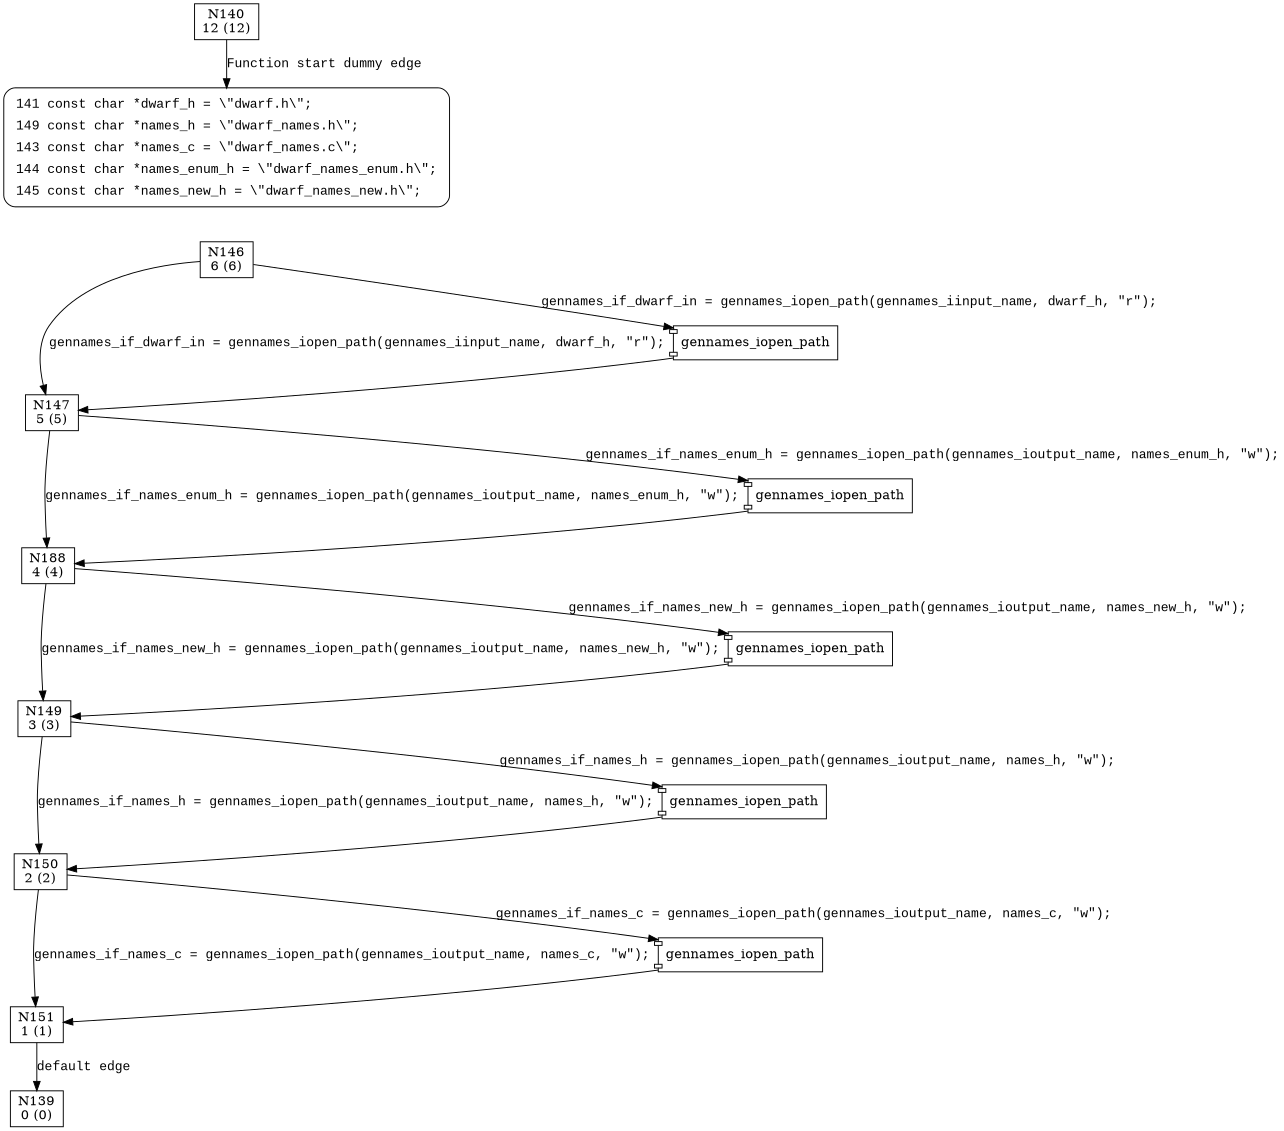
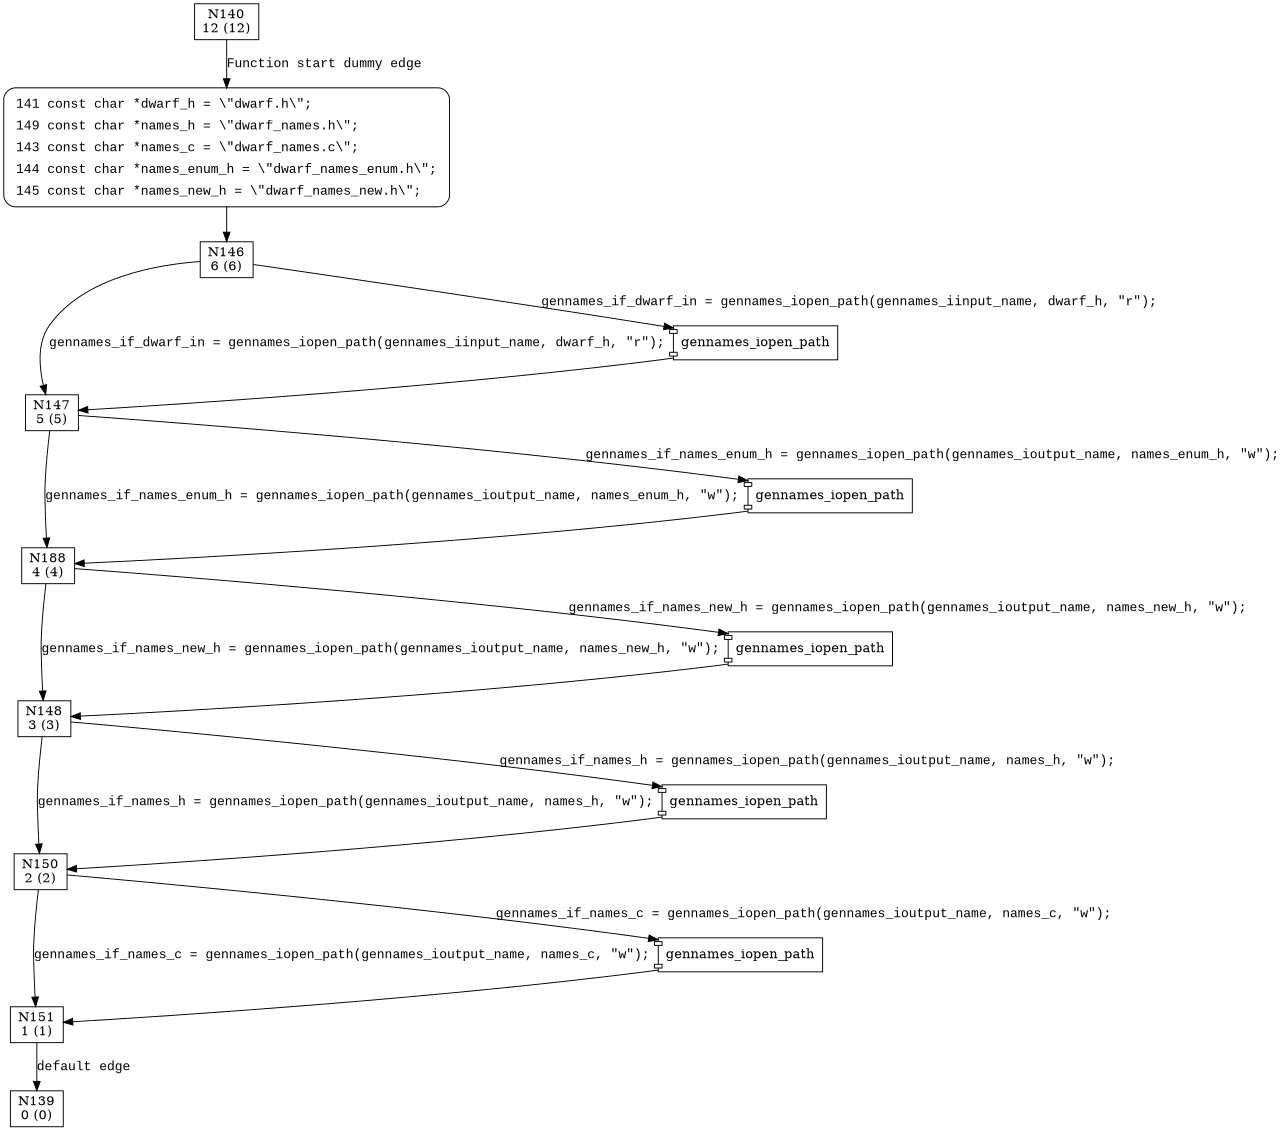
edge "141" -> "N146 6 (6)": added
node "N149 3 (3)": label "N149 3 (3)" -> "N148 3 (3)"
